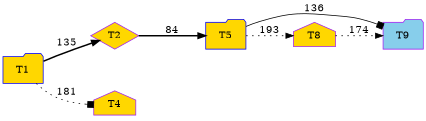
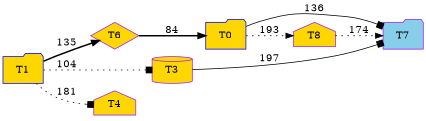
node "T2": label "T2" -> "T6"
node "T5": label "T5" -> "T0"
node "T9": label "T9" -> "T7"
node "T3": added
